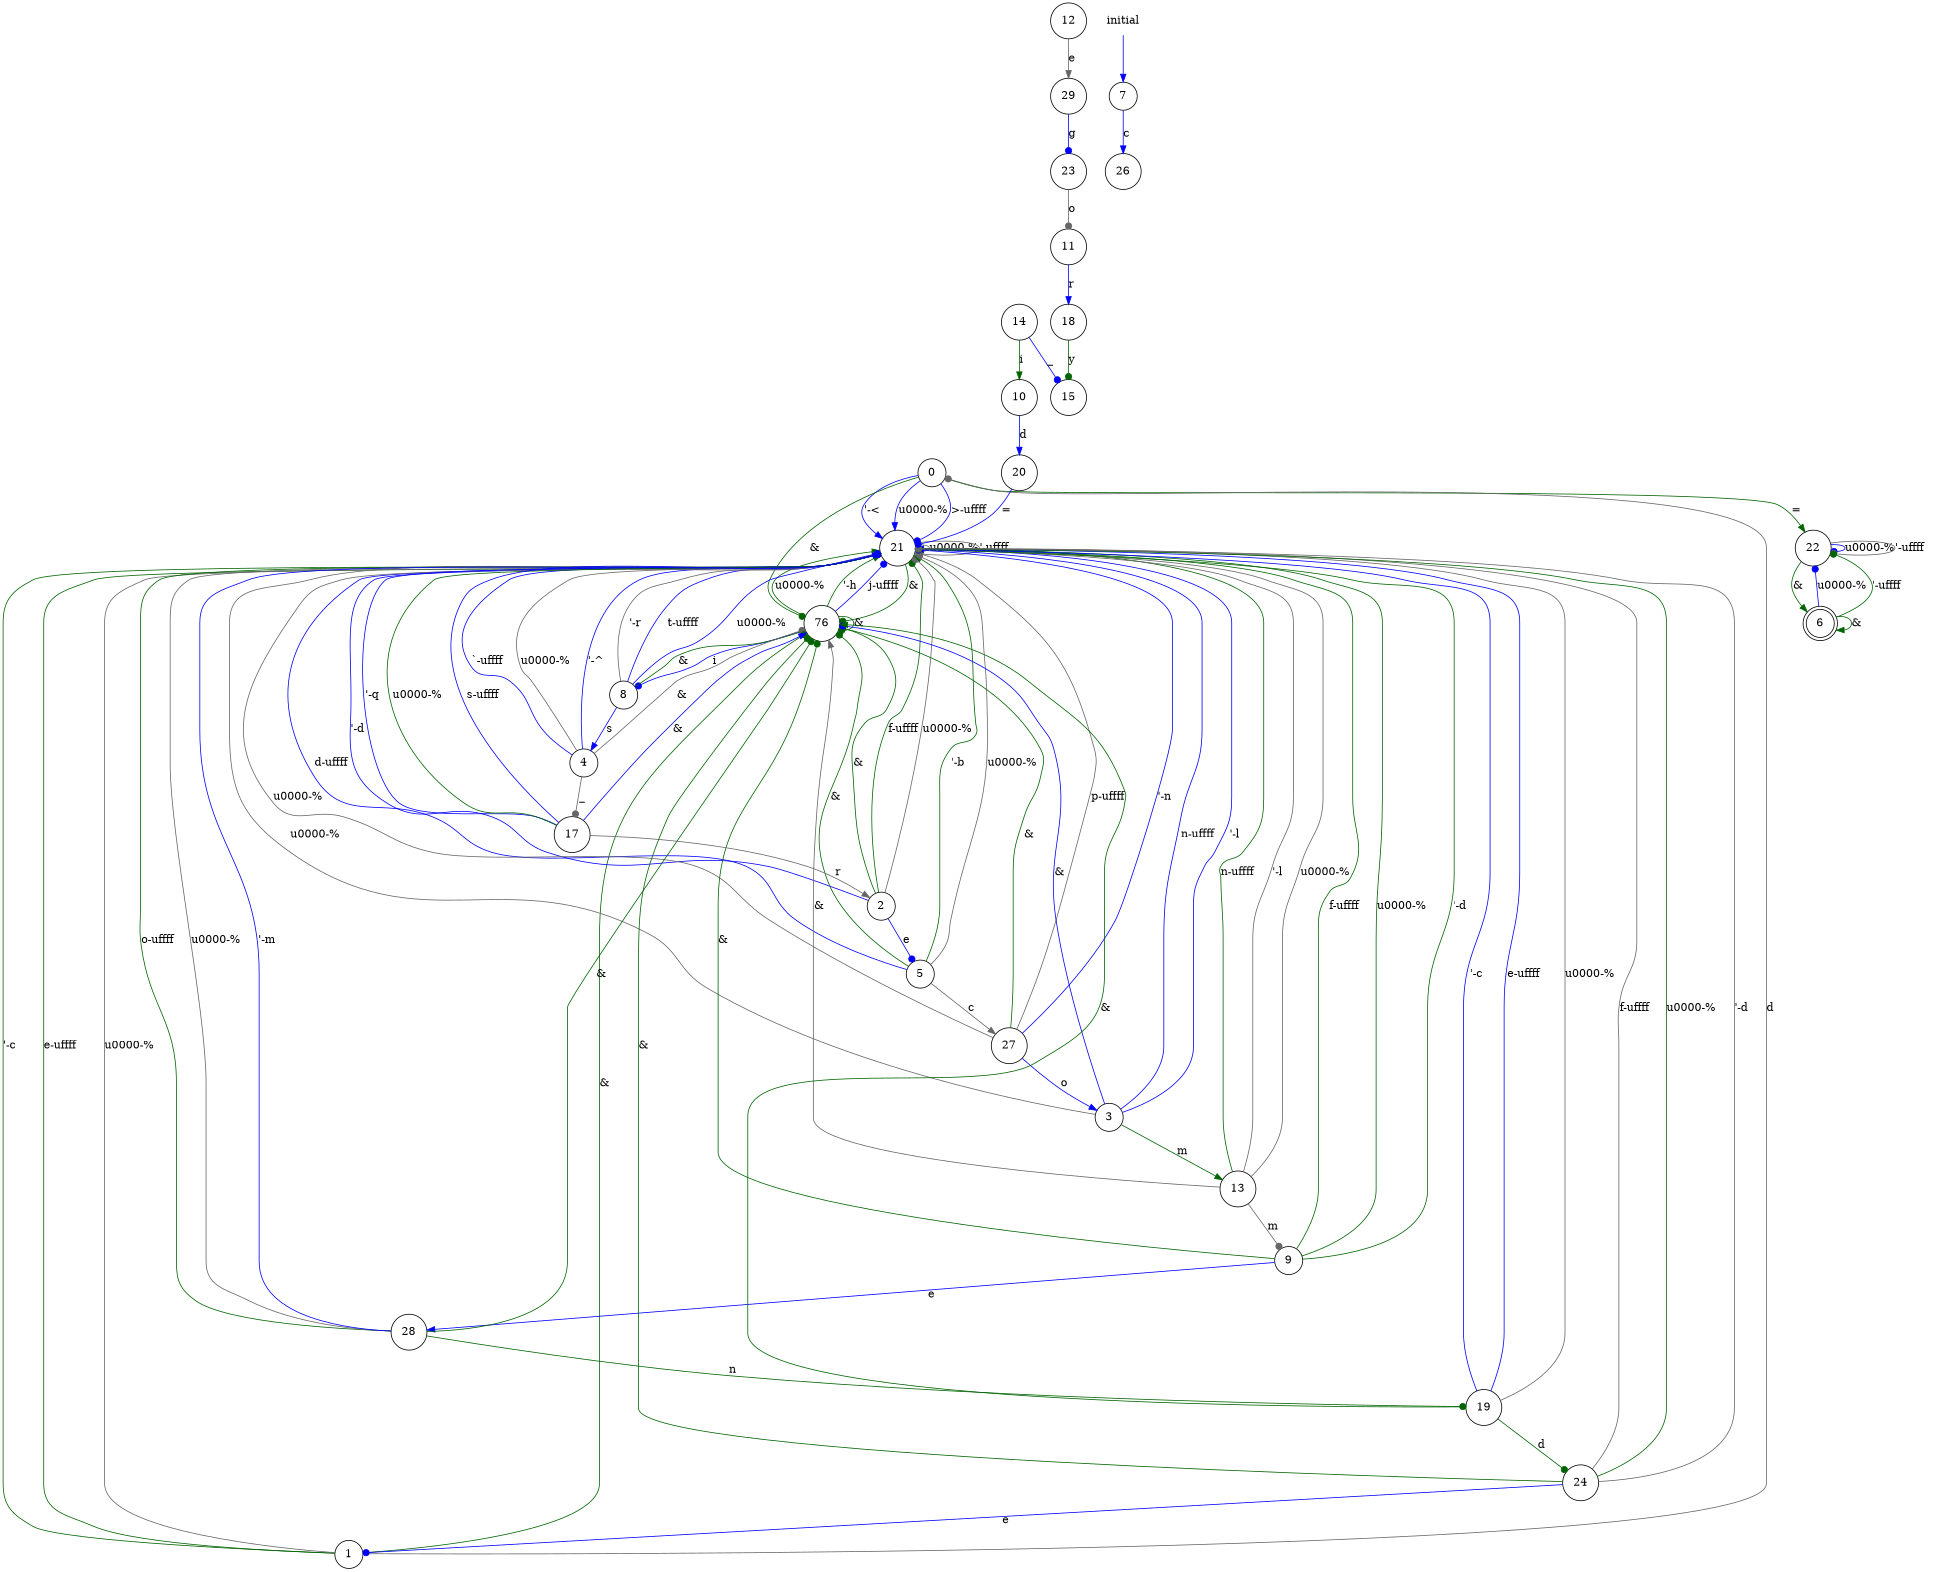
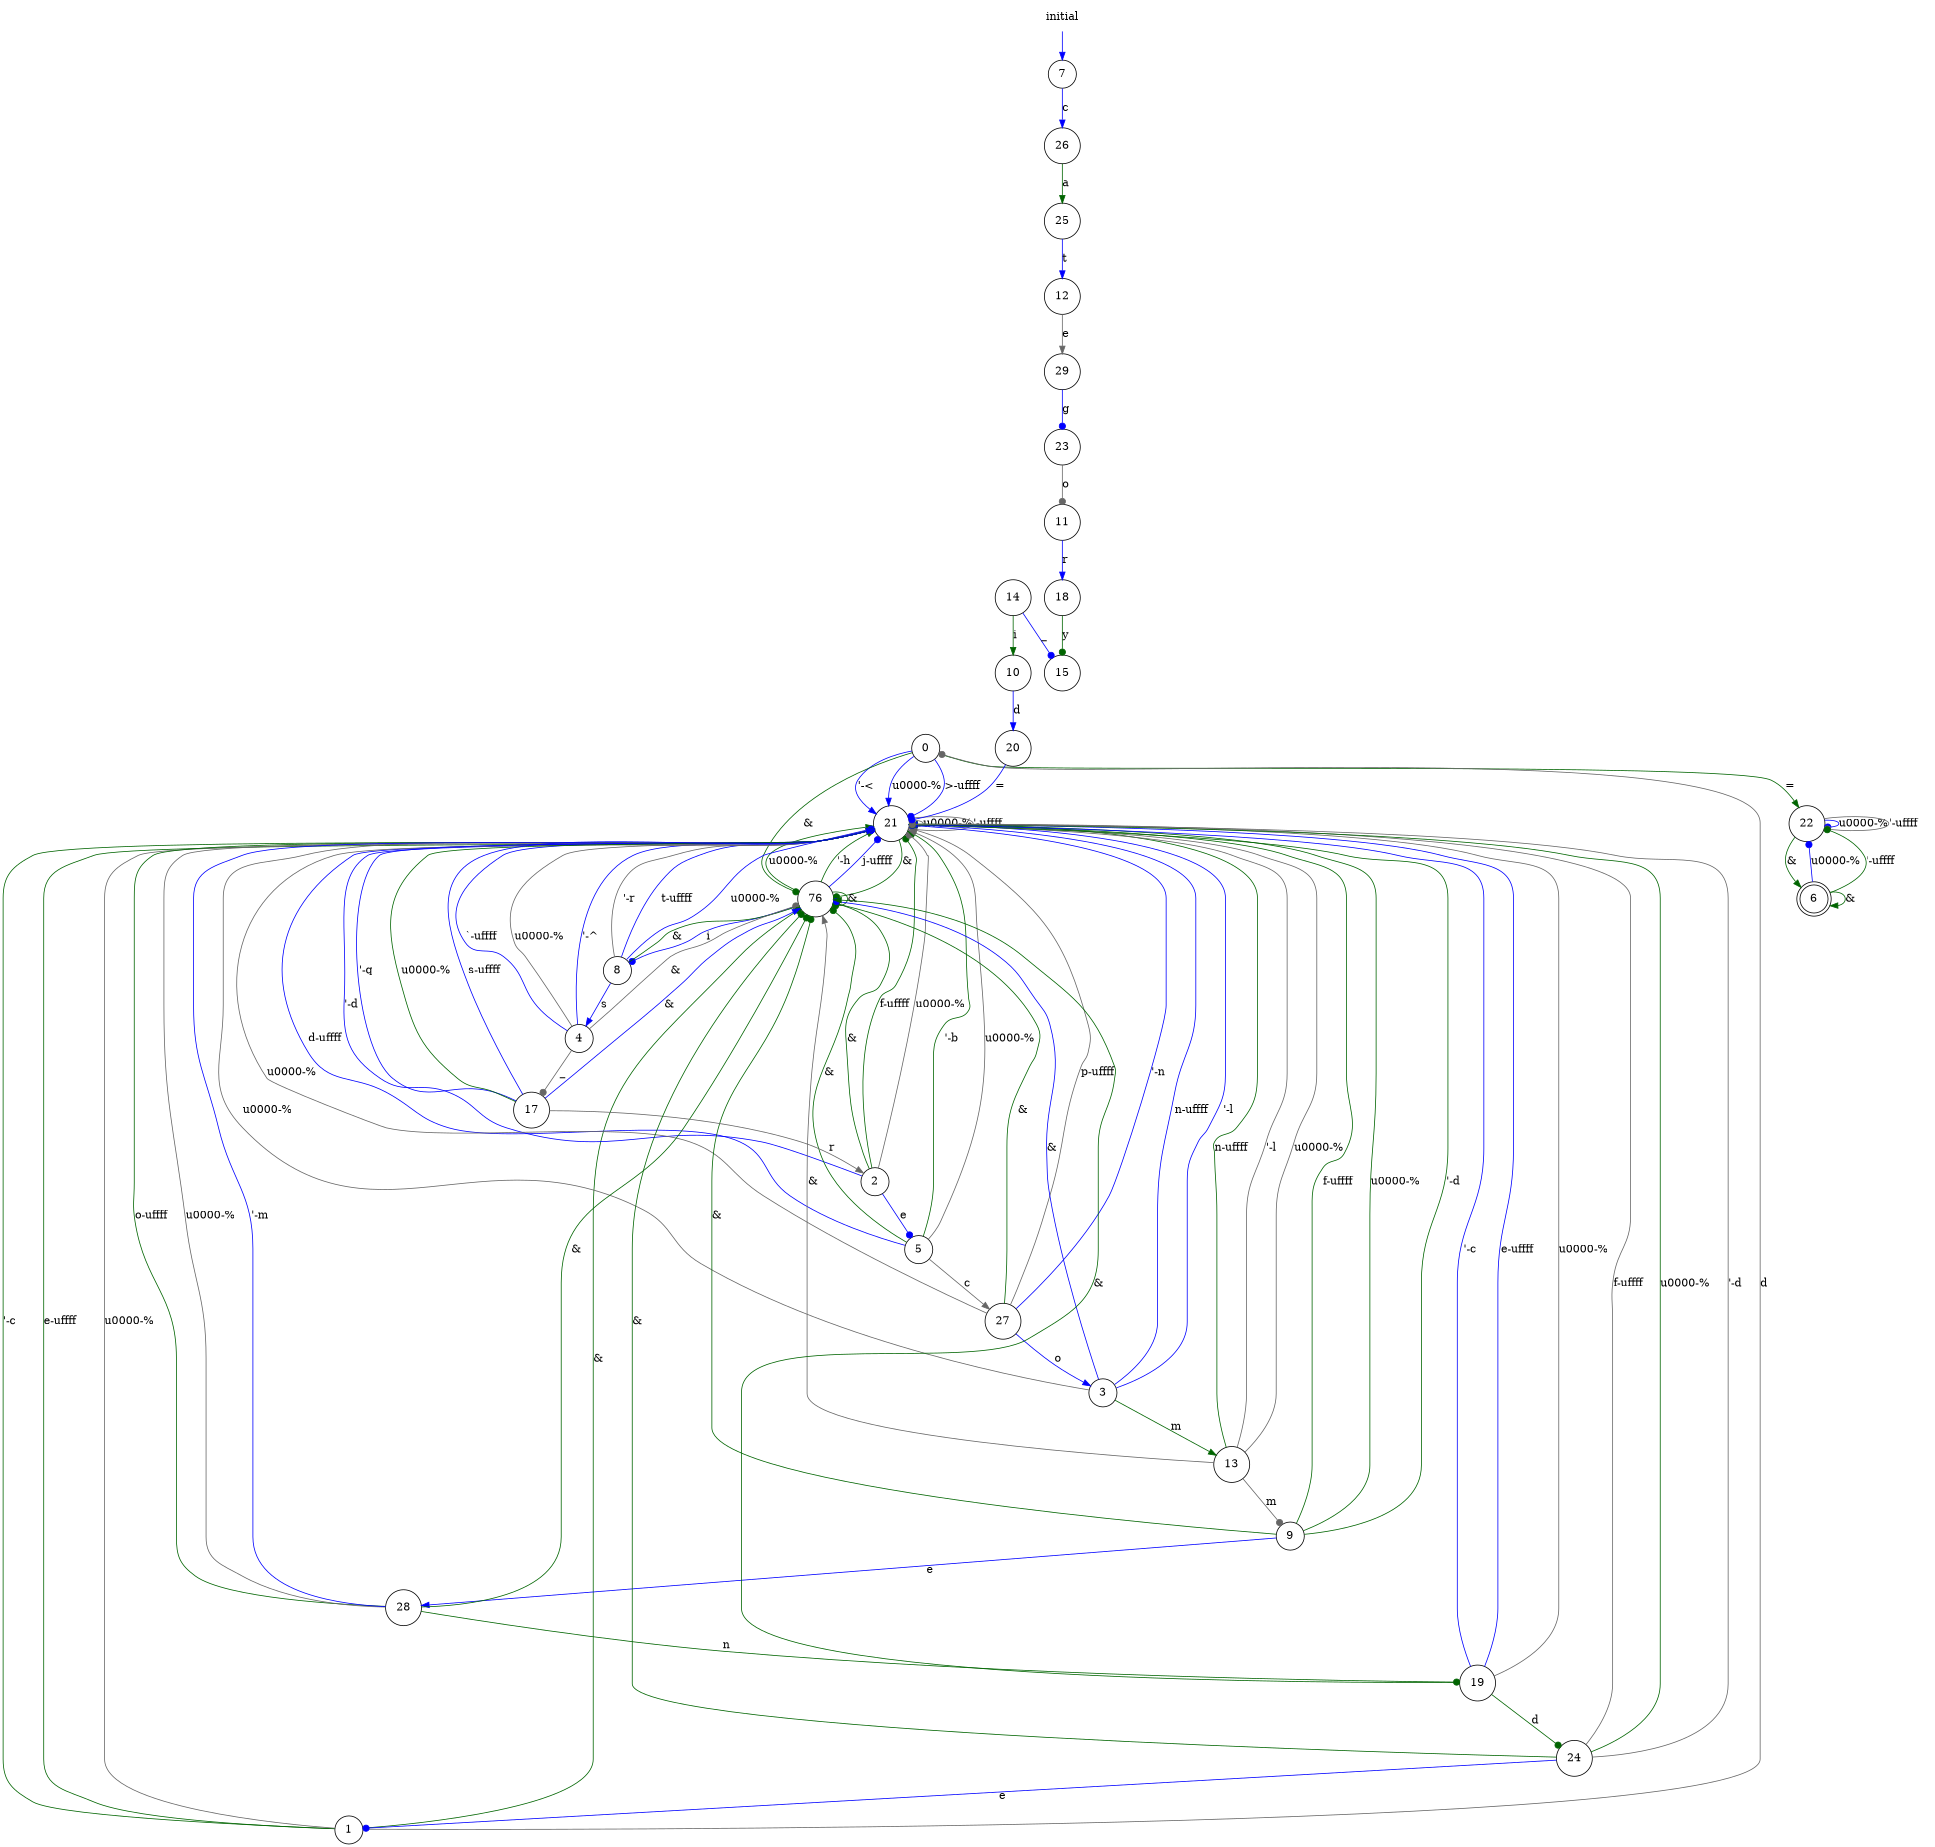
node "25": added
